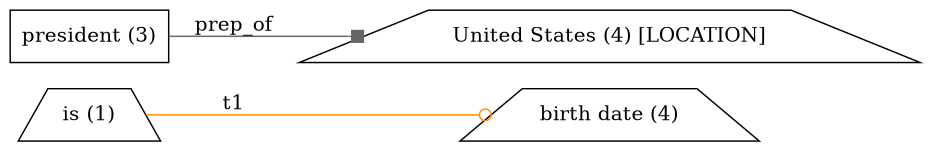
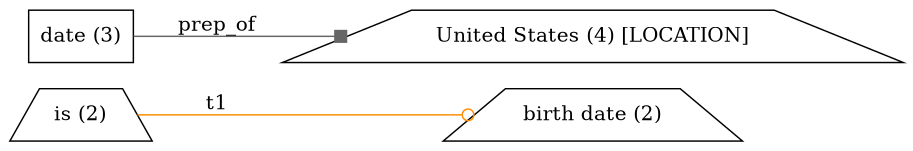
node "president (3)": label "president (3)" -> "date (3)"
node "is (1)": label "is (1)" -> "is (2)"
node "birth date (4)": label "birth date (4)" -> "birth date (2)"
